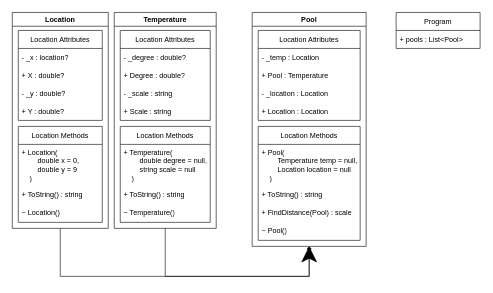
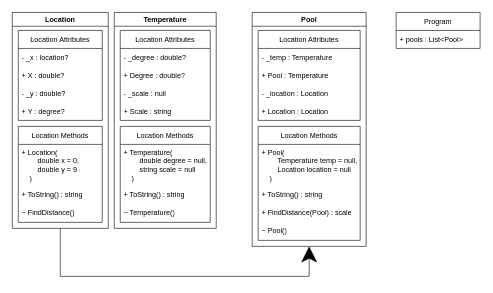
node "- _temp : Location": label "- _temp : Location" -> "- _temp : Temperature"
node "- _scale : string": label "- _scale : string" -> "- _scale : null"
node "+ Y : double?": label "+ Y : double?" -> "+ Y : degree?"
node "~ Location()": label "~ Location()" -> "~ FindDistance()"
edge "Temperature" -> "Pool": removed
